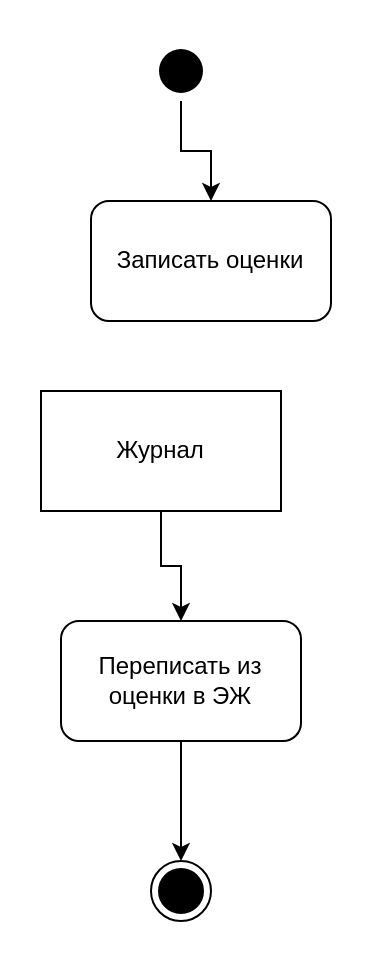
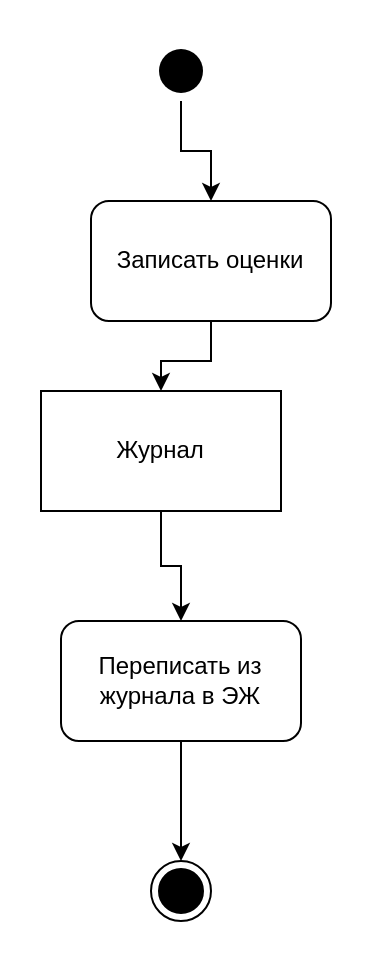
edge "Записать оценки" -> "Журнал": added
node "Переписать из оценки в ЭЖ": label "Переписать из оценки в ЭЖ" -> "Переписать из журнала в ЭЖ"
